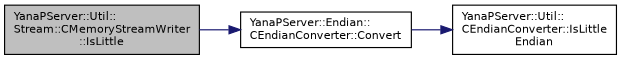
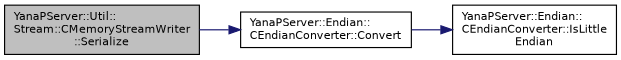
node "YanaPServer::Util:: Stream::CMemoryStreamWriter ::IsLittle": label "YanaPServer::Util:: Stream::CMemoryStreamWriter ::IsLittle" -> "YanaPServer::Util:: Stream::CMemoryStreamWriter ::Serialize"
node "YanaPServer::Util:: CEndianConverter::IsLittle Endian": label "YanaPServer::Util:: CEndianConverter::IsLittle Endian" -> "YanaPServer::Endian:: CEndianConverter::IsLittle Endian"
